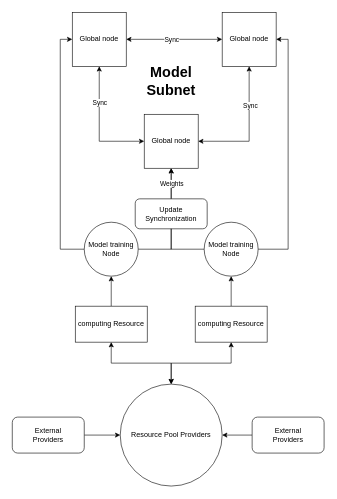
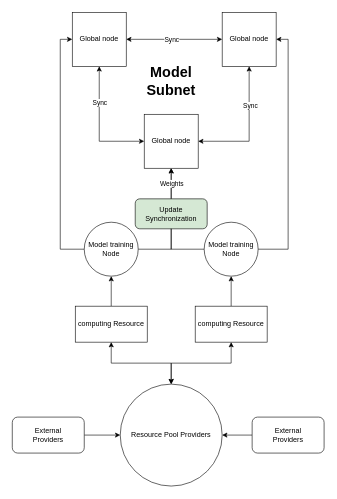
node "Update Synchronization": fillcolor #ffffff -> #d5e8d4
